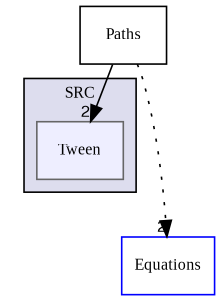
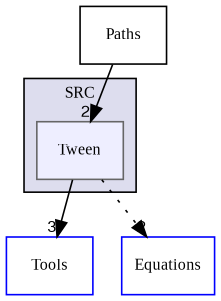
edge "Paths" -> "Equations": now "Tween" -> "Equations"
node "Tools": added
